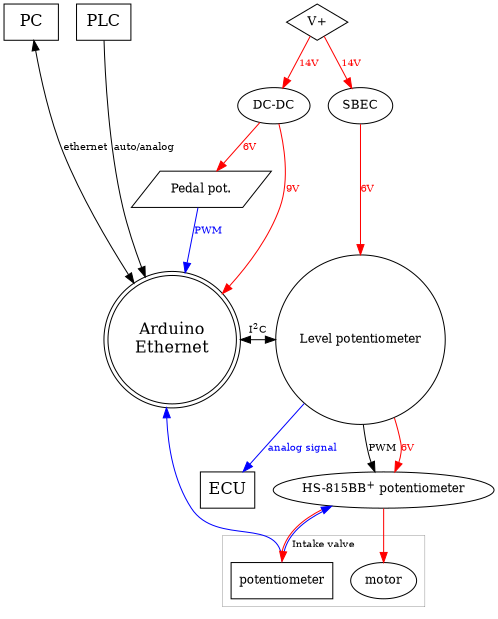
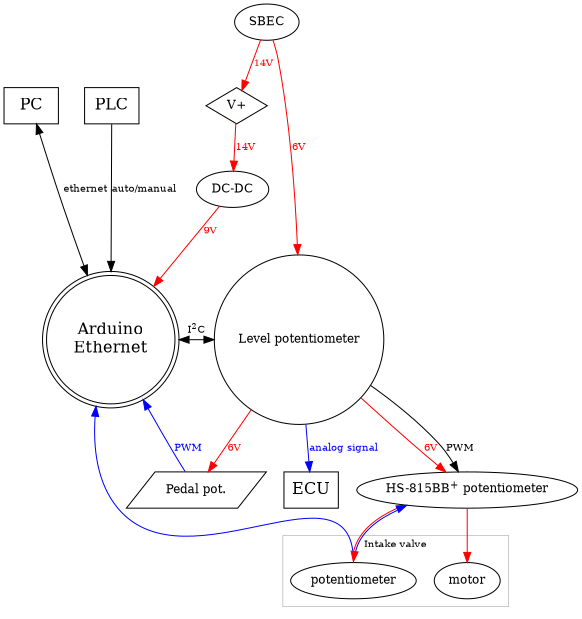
edge "V+" -> "SBEC": reversed
edge "DC-DC" -> "Pedal pot.": now "Level potentiometer" -> "Pedal pot."
edge "PLC" -> "Arduino Ethernet": label "auto/analog" -> "auto/manual"
node "potentiometer": shape box -> ellipse
